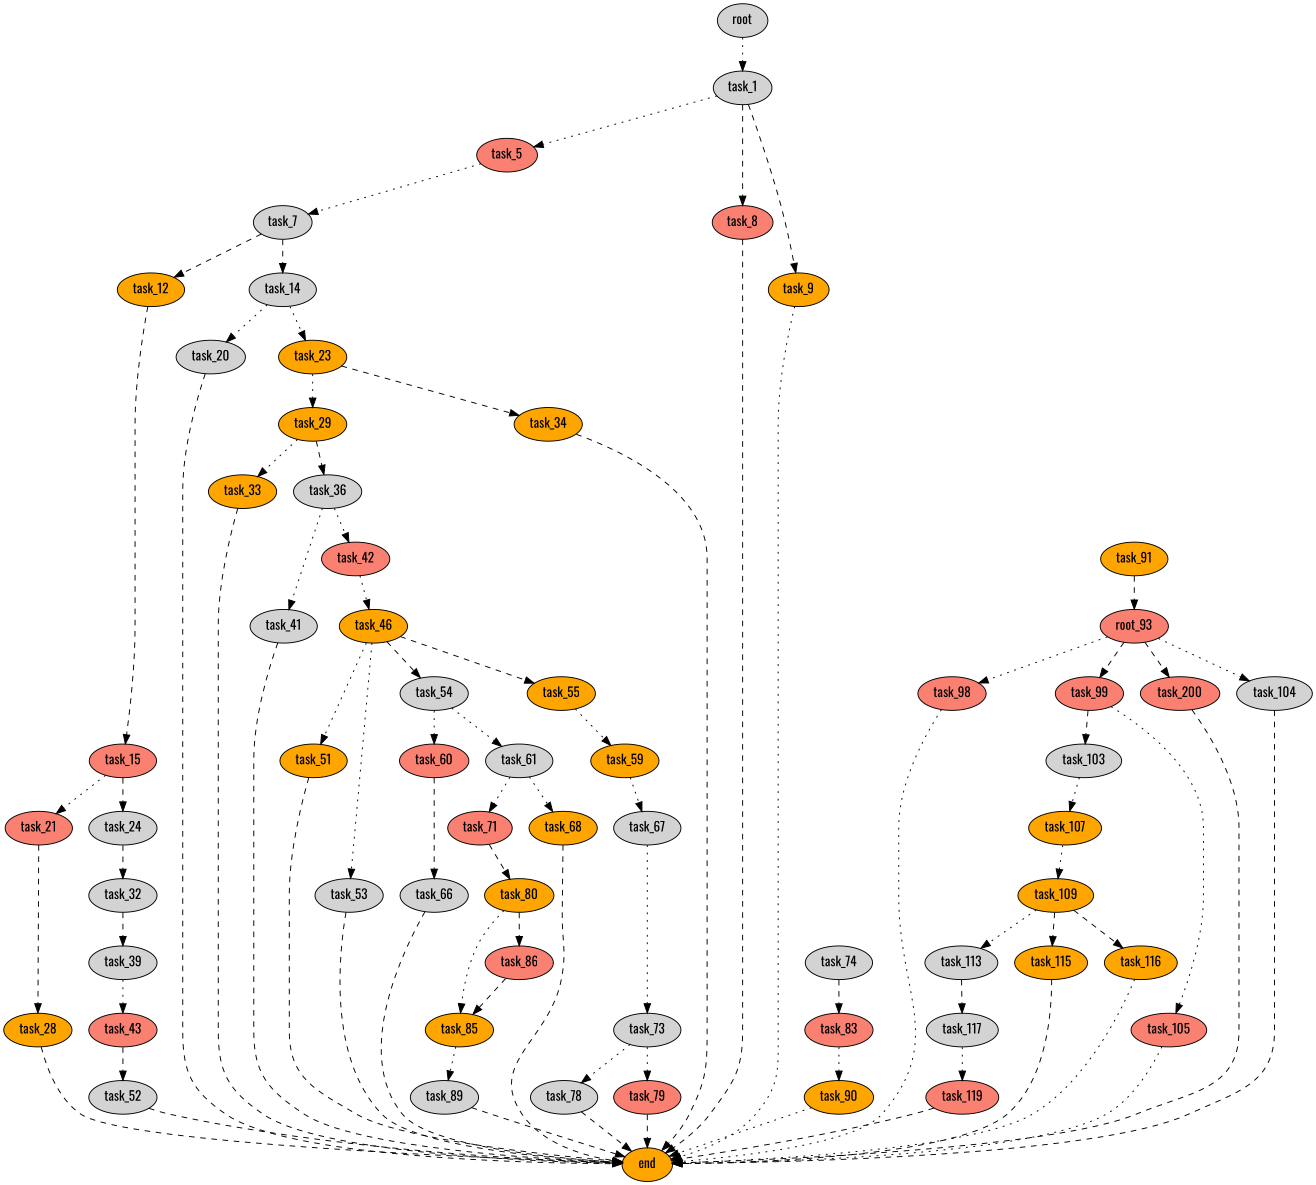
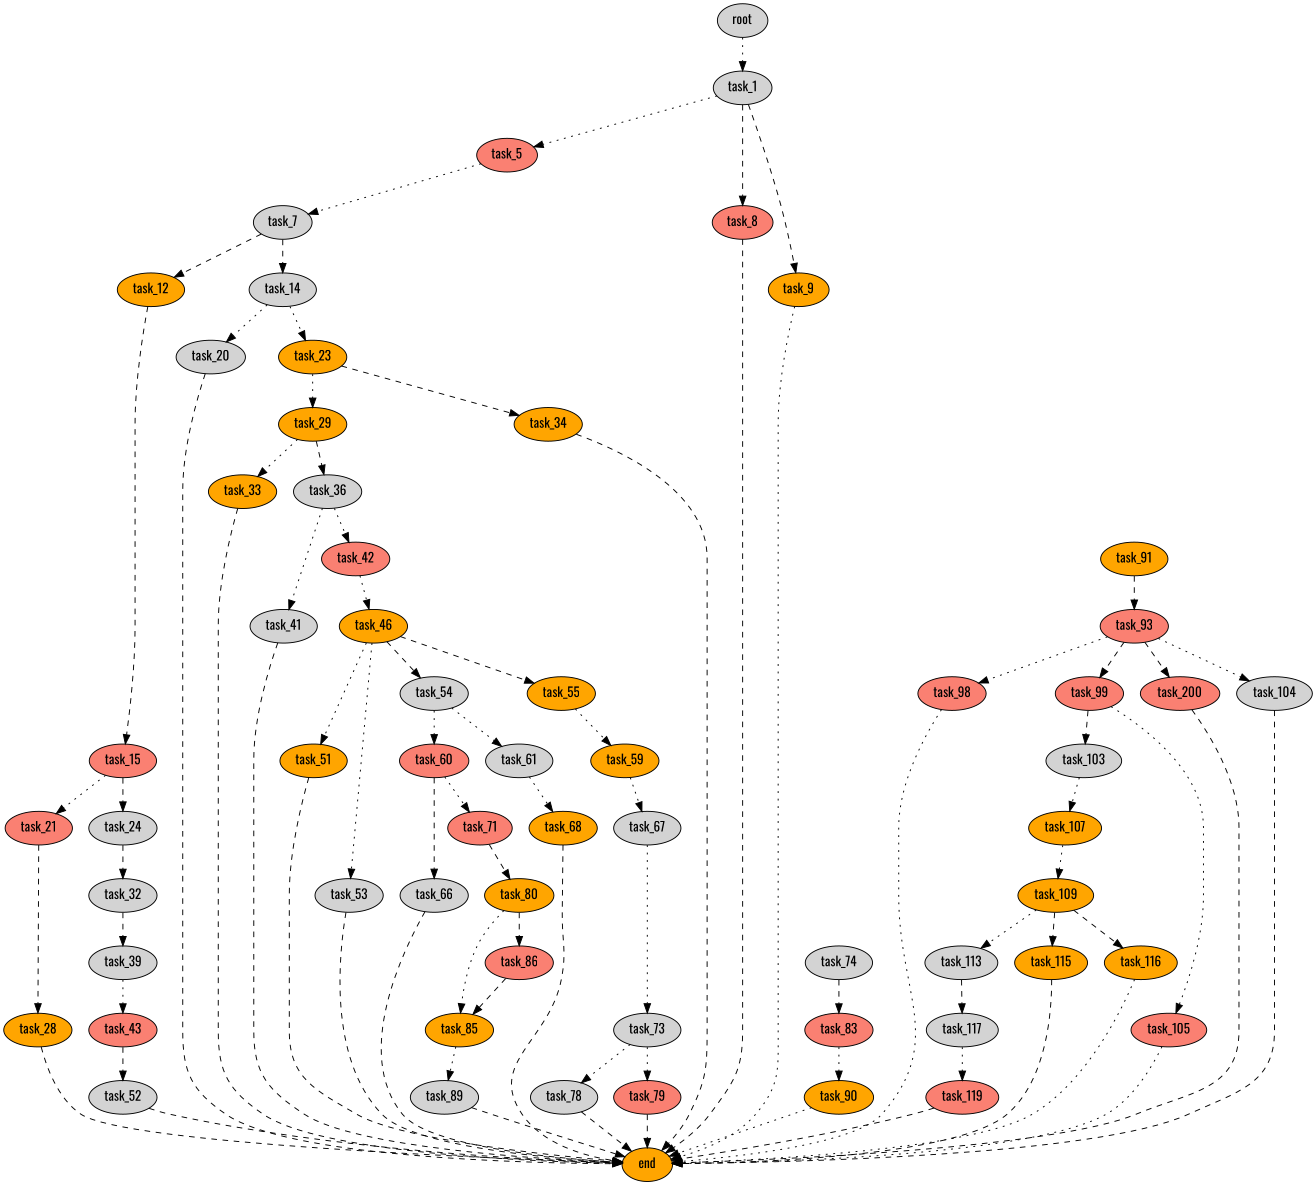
node "root_93": label "root_93" -> "task_93"
edge "task_61" -> "task_71": now "task_60" -> "task_71"
